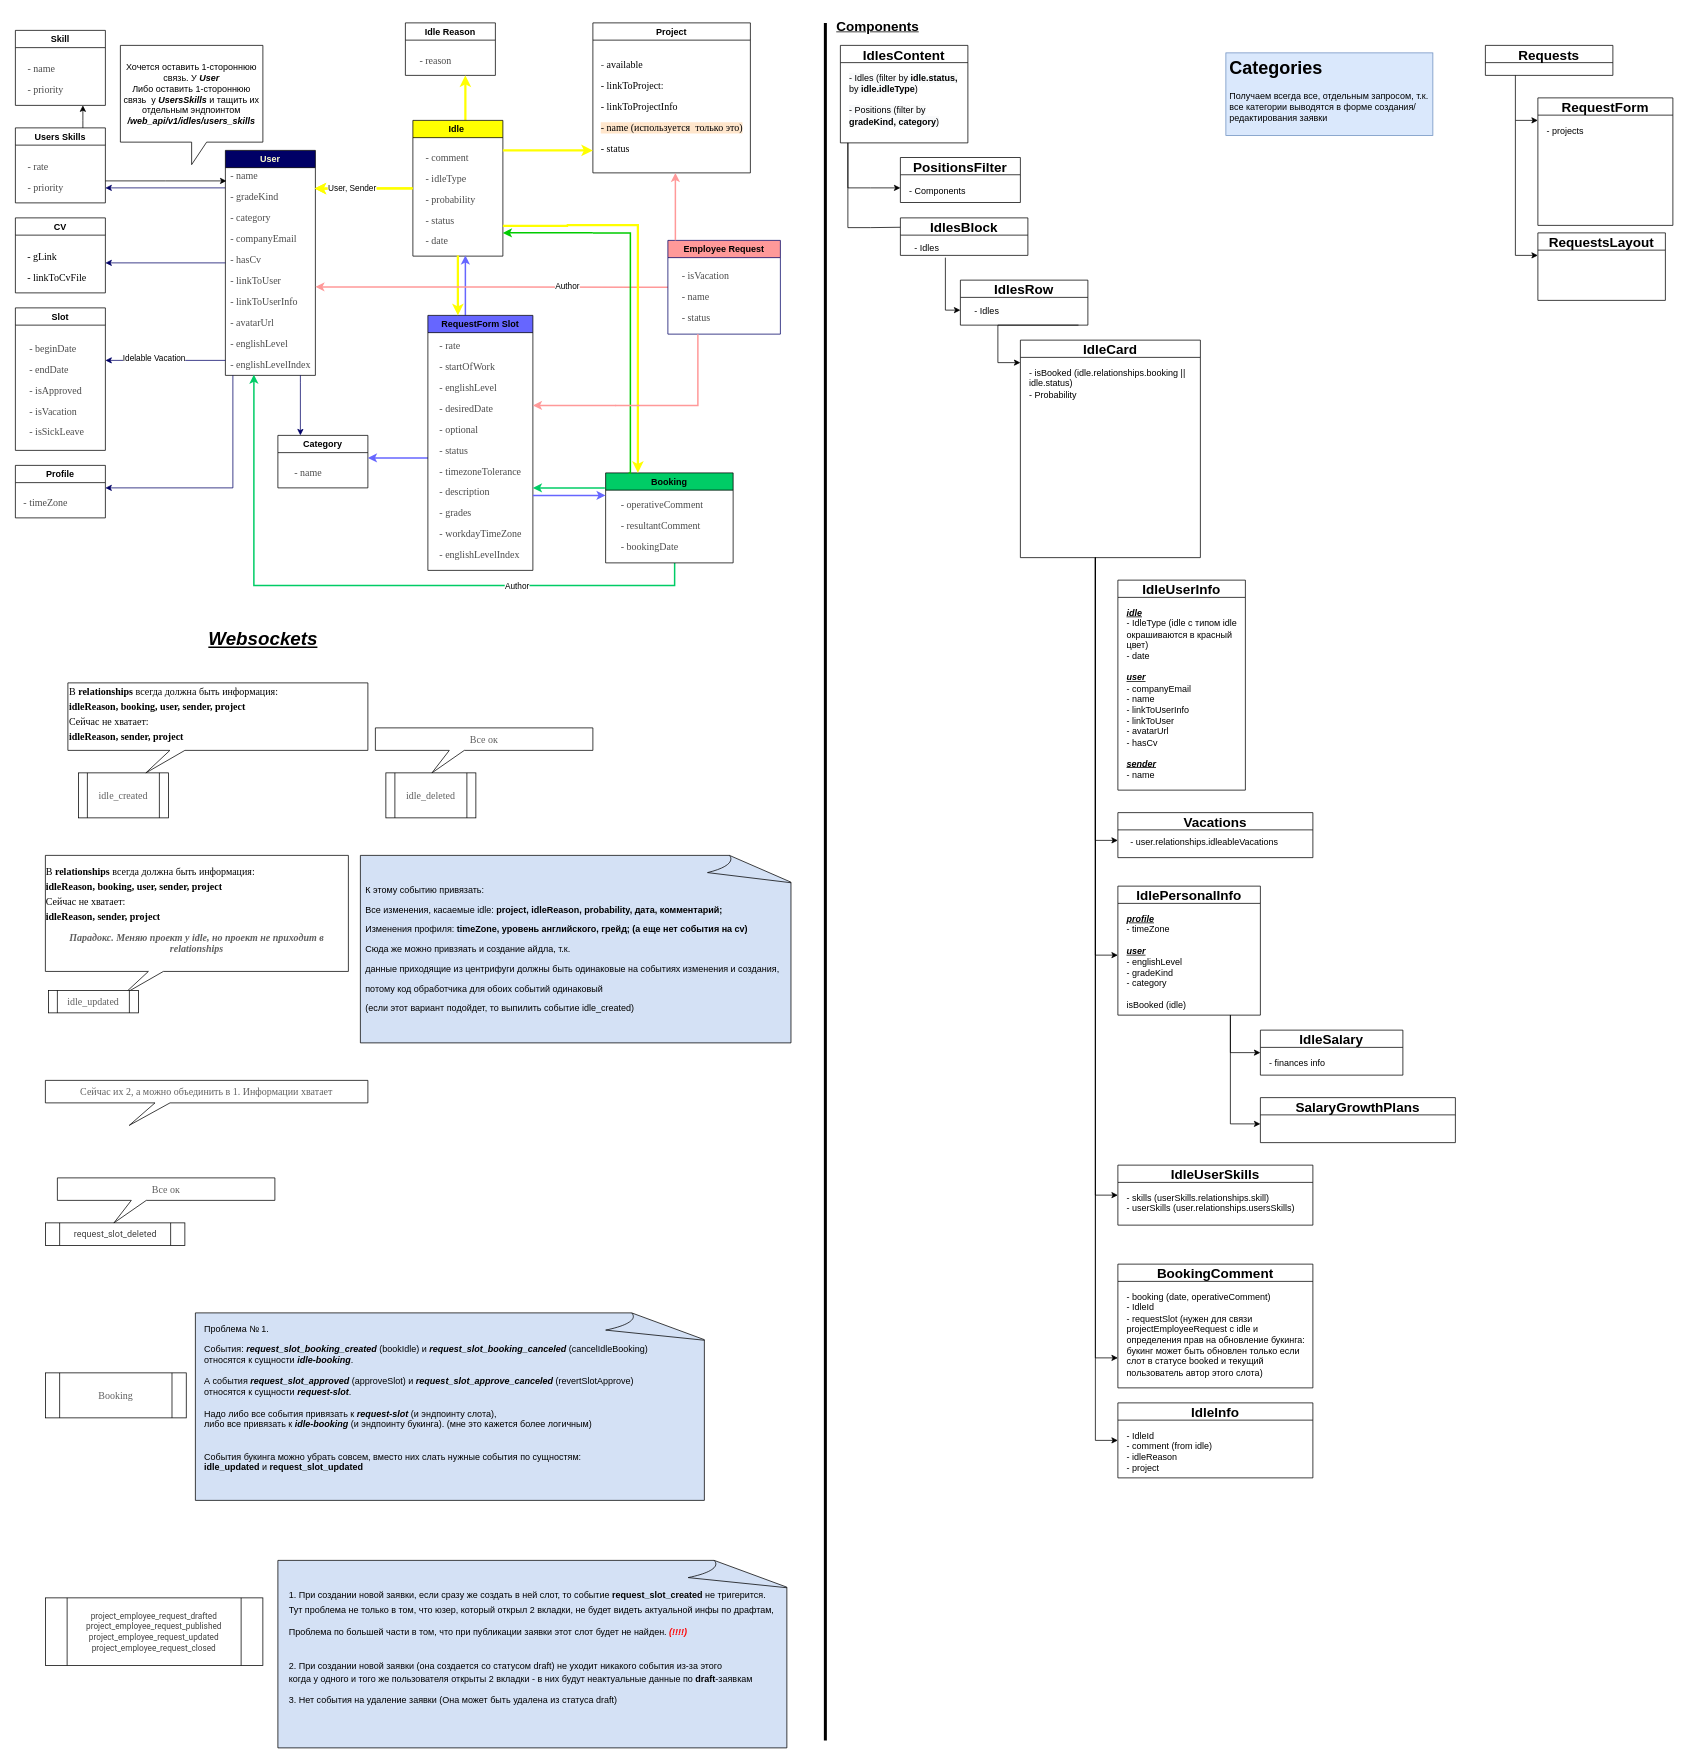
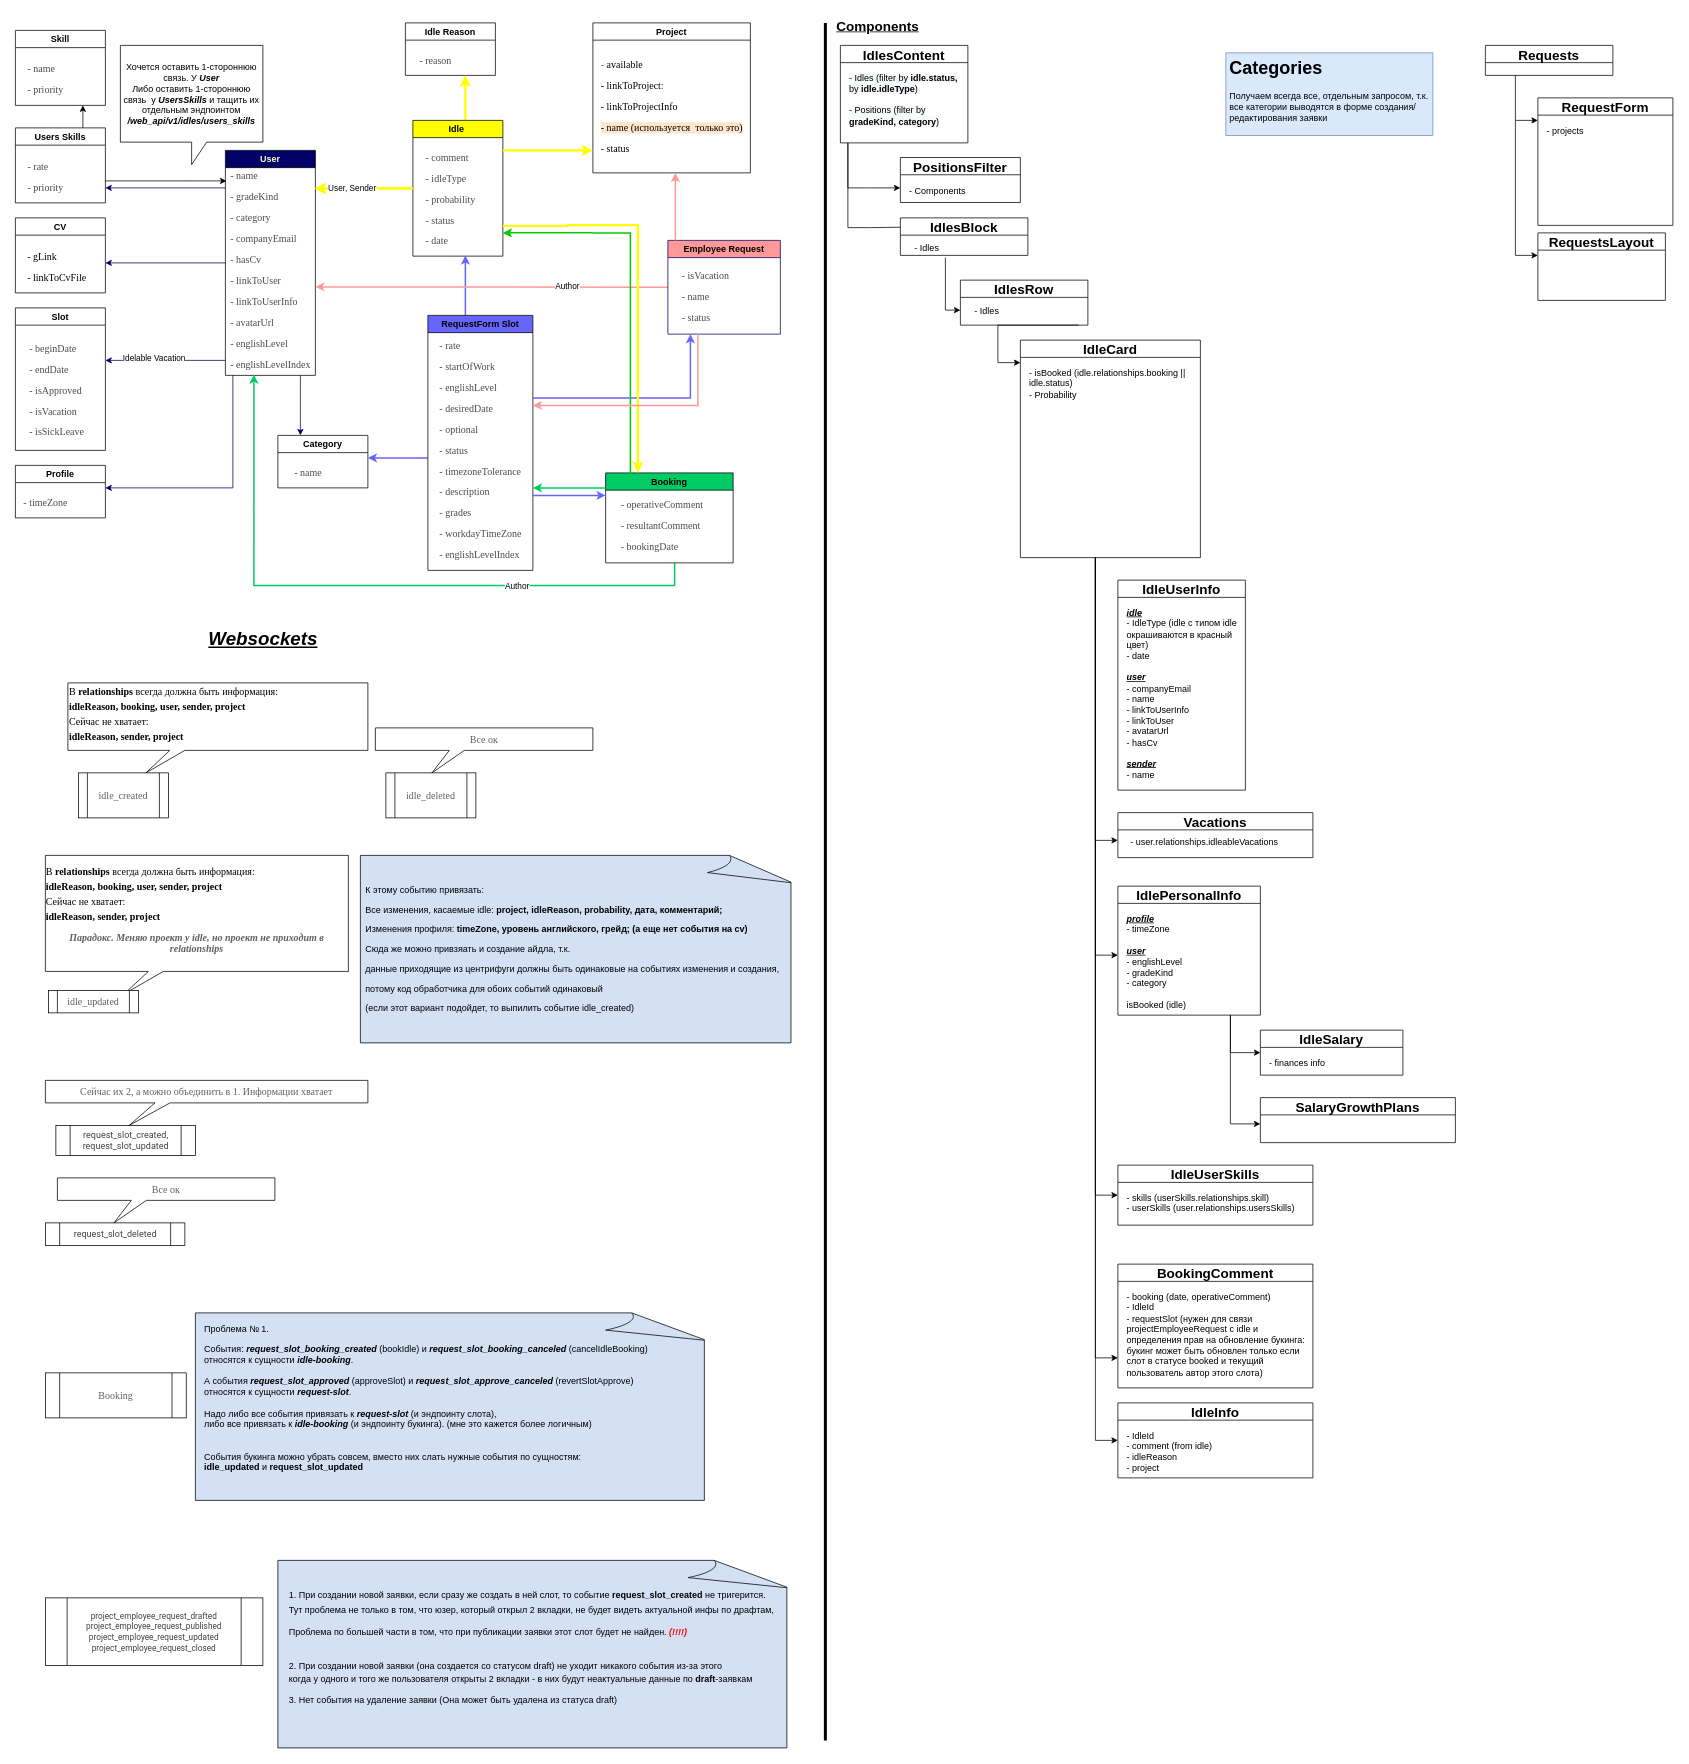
edge "- comment - idleType - probability - status - date" -> "RequestForm Slot": removed
edge "RequestForm Slot" -> "- isVacation - name - status": added
node "request_slot_created, request_slot_updated": added
